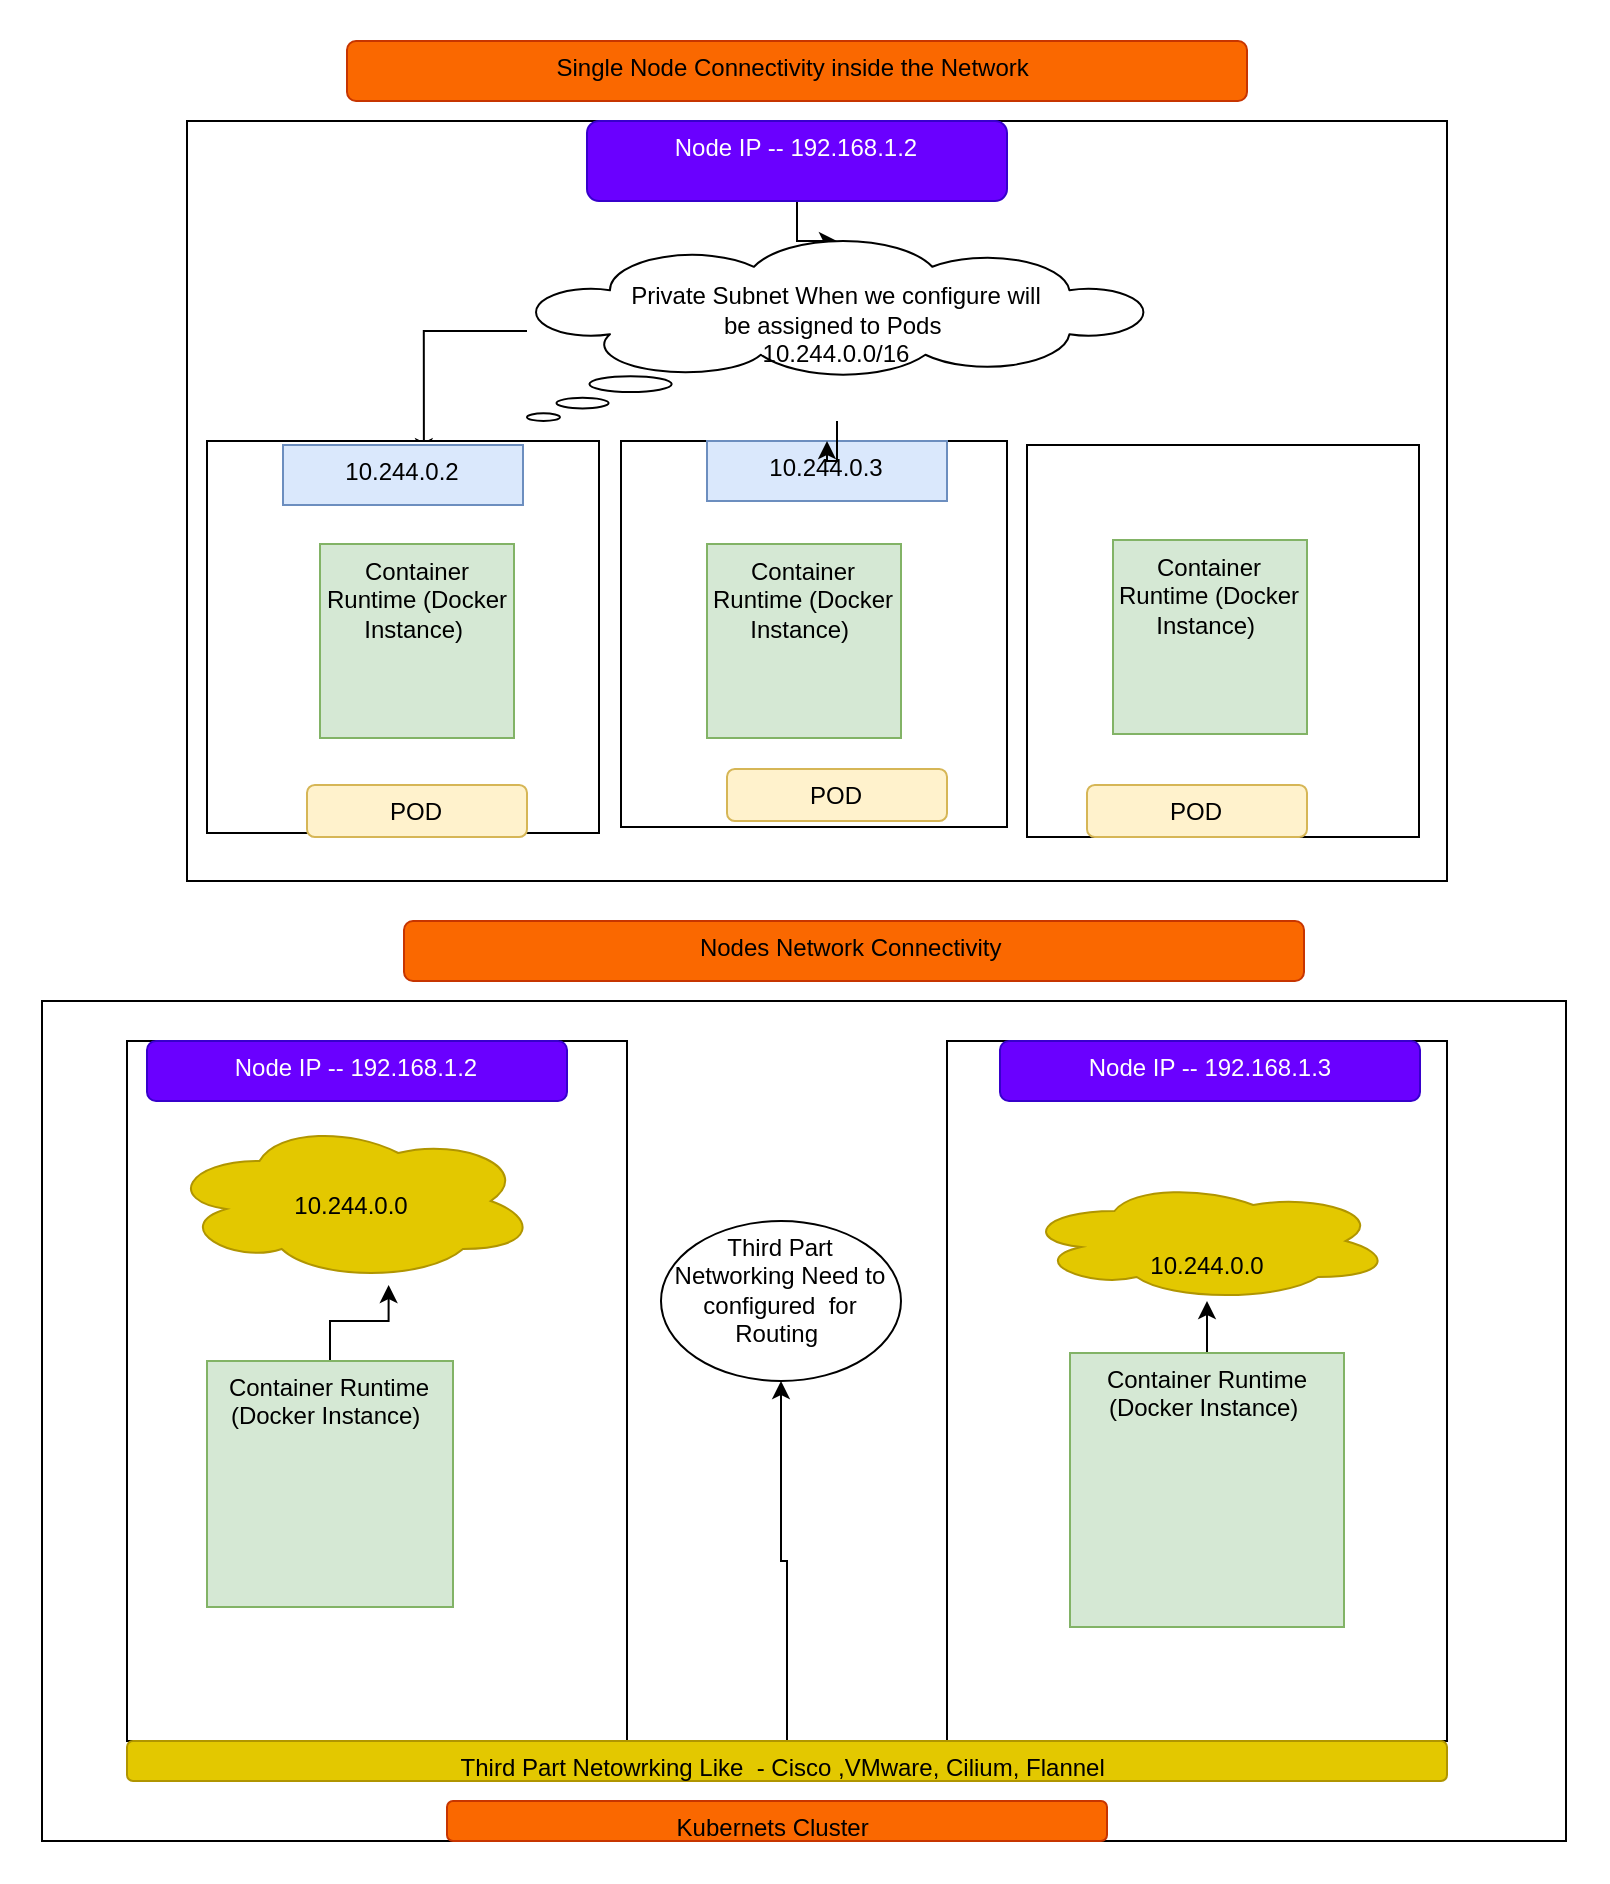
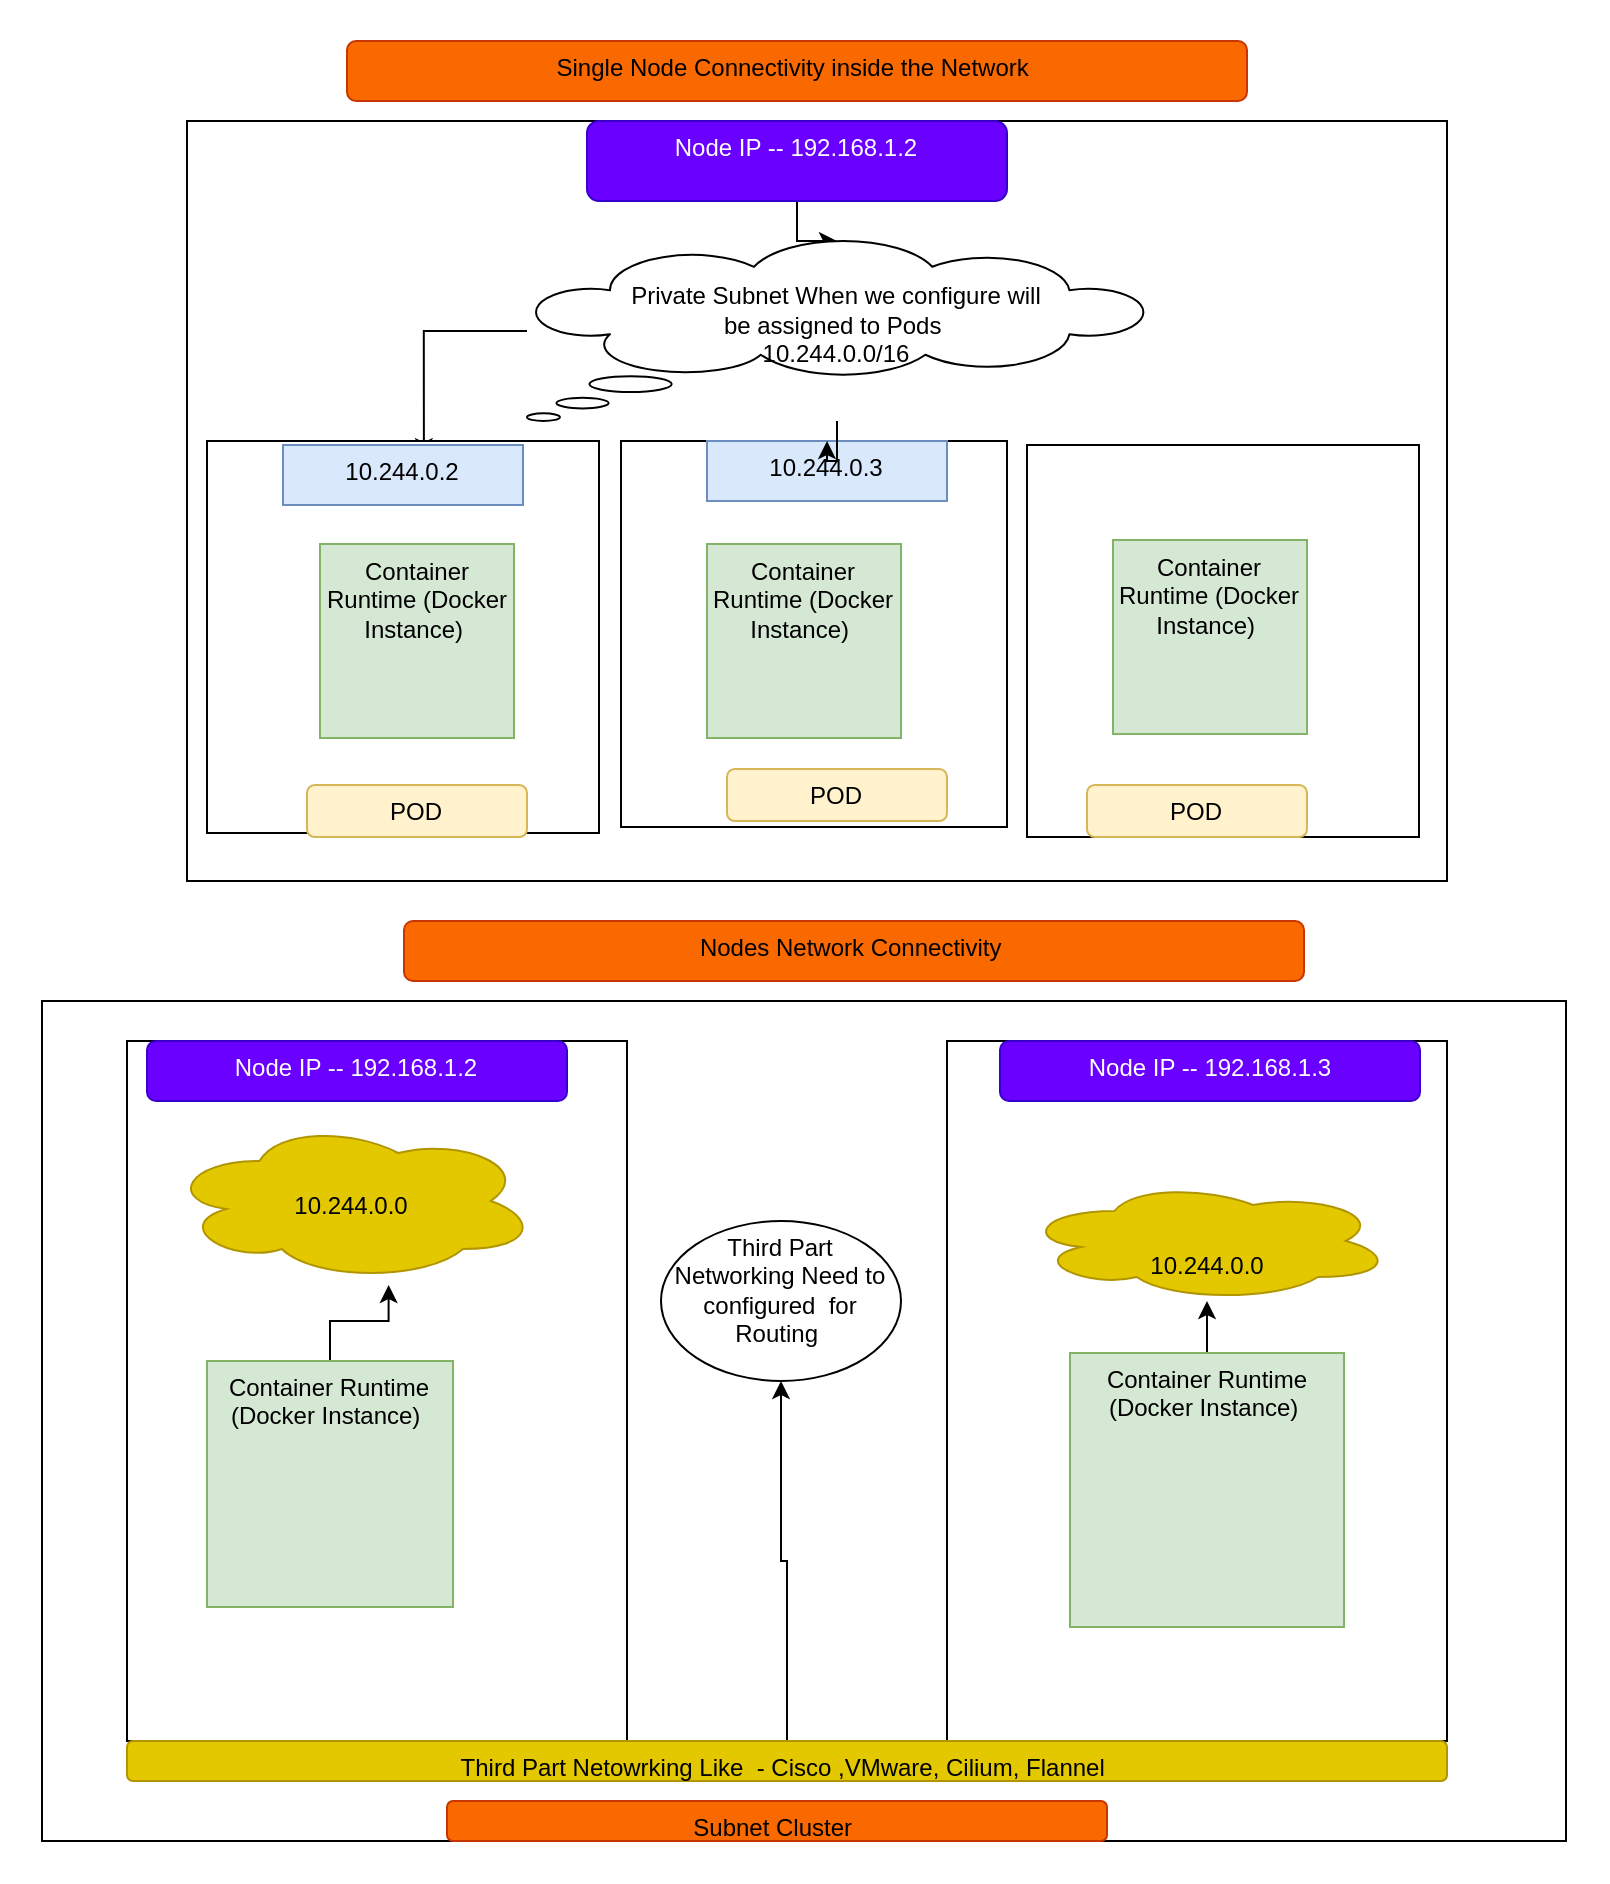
node "Kubernets Cluster": label "Kubernets Cluster" -> "Subnet Cluster"
